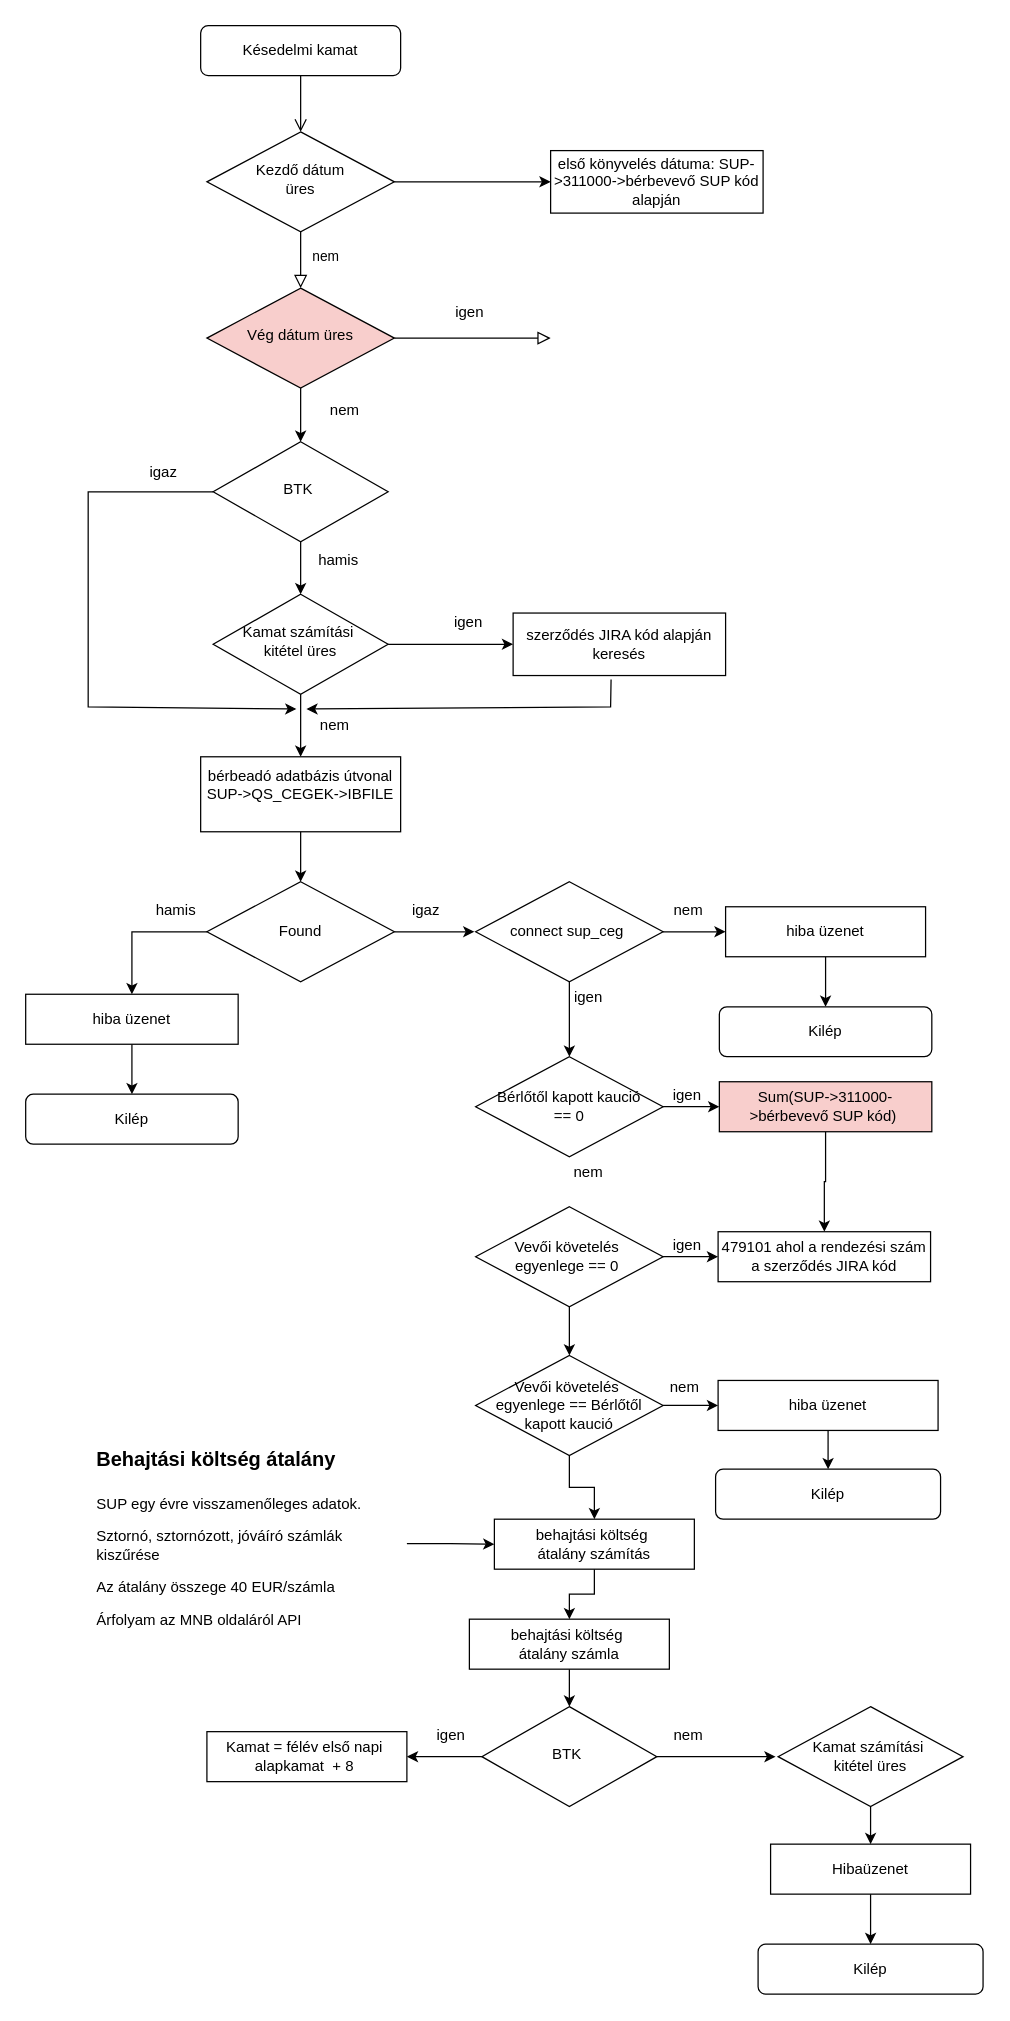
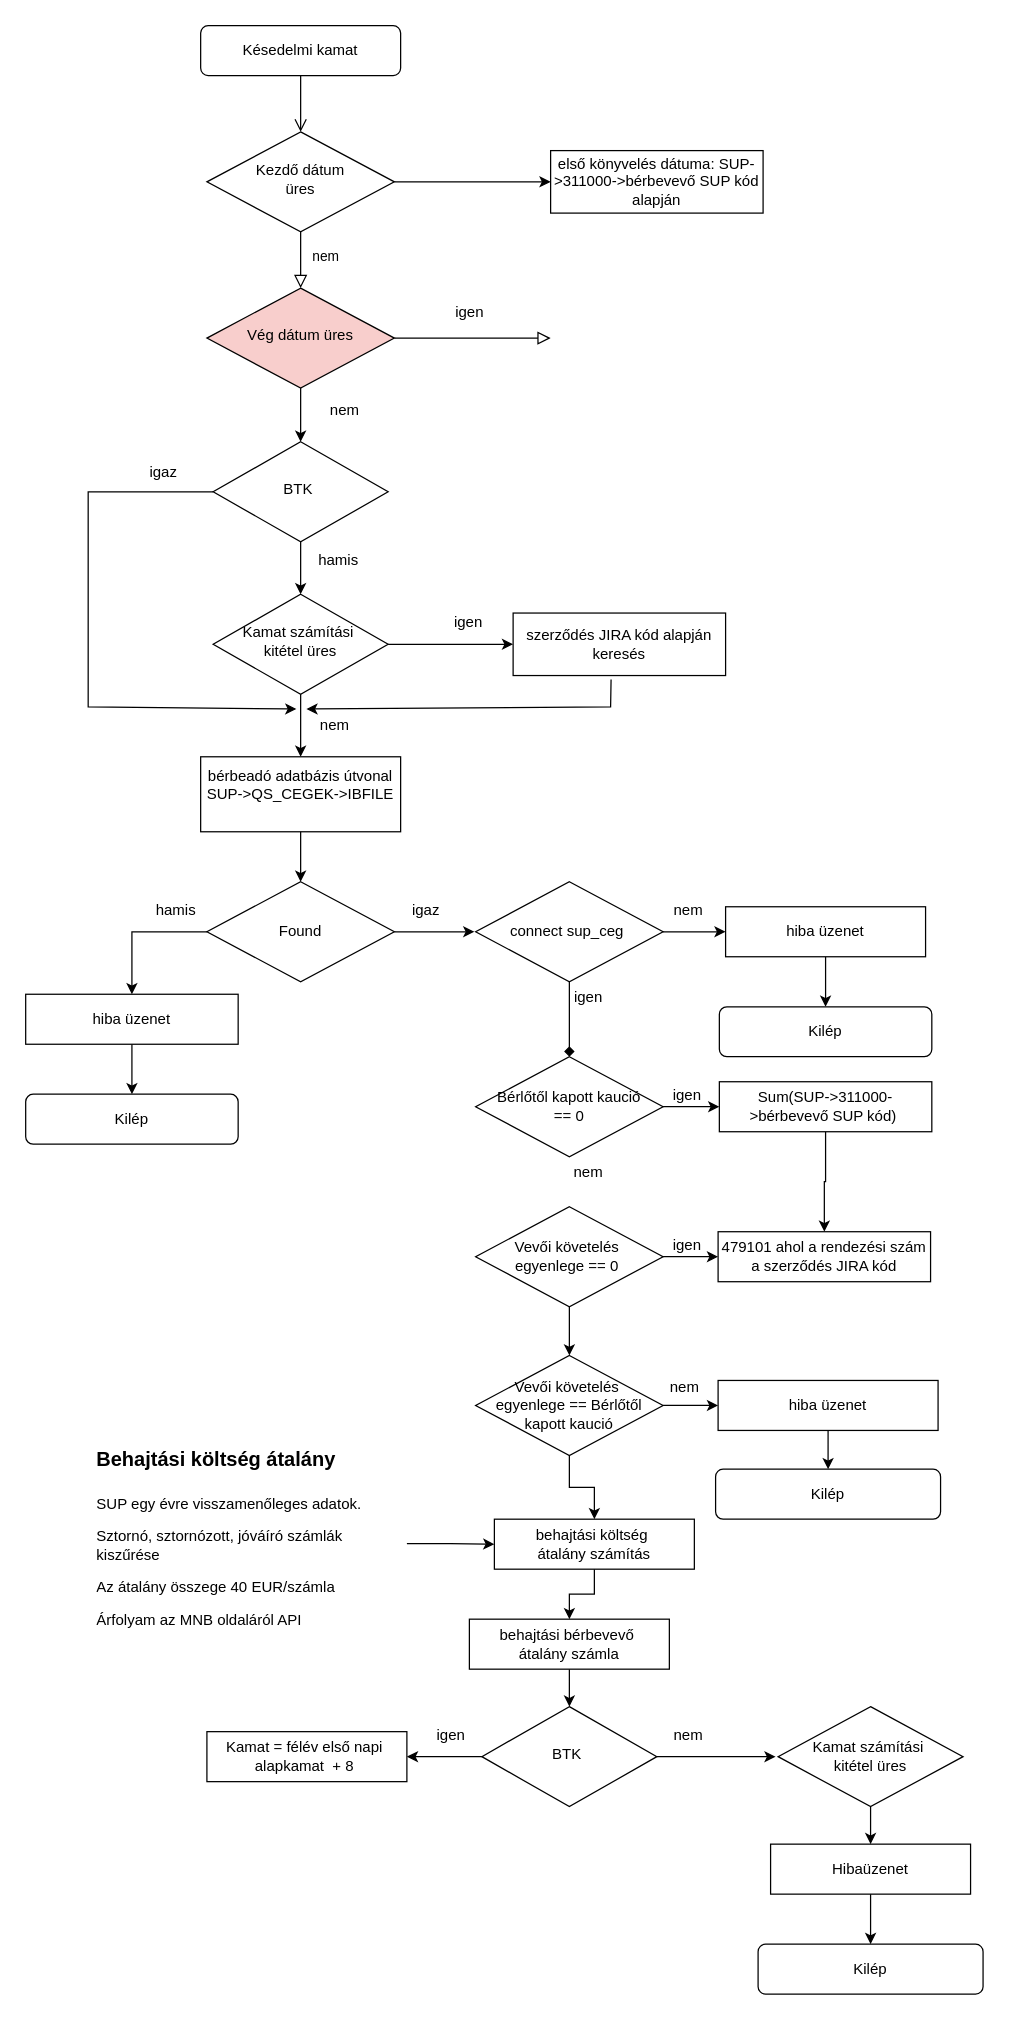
edge "connect sup_ceg" -> "Bérlőtől kapott kaució == 0": arrowhead classic -> diamond
node "Sum(SUP->311000->bérbevevő SUP kód)": fillcolor #f8cecc -> #ffffff
node "behajtási költség átalány számla": label "behajtási költség átalány számla" -> "behajtási bérbevevő átalány számla"
